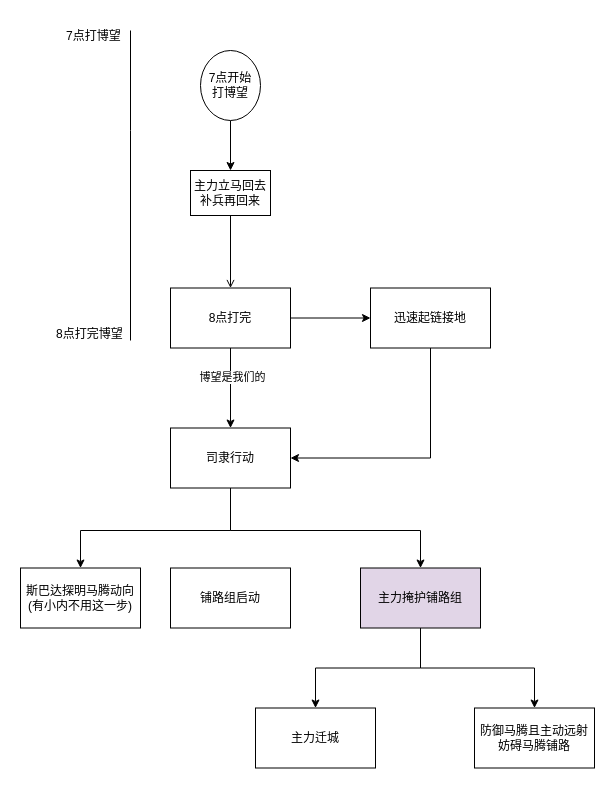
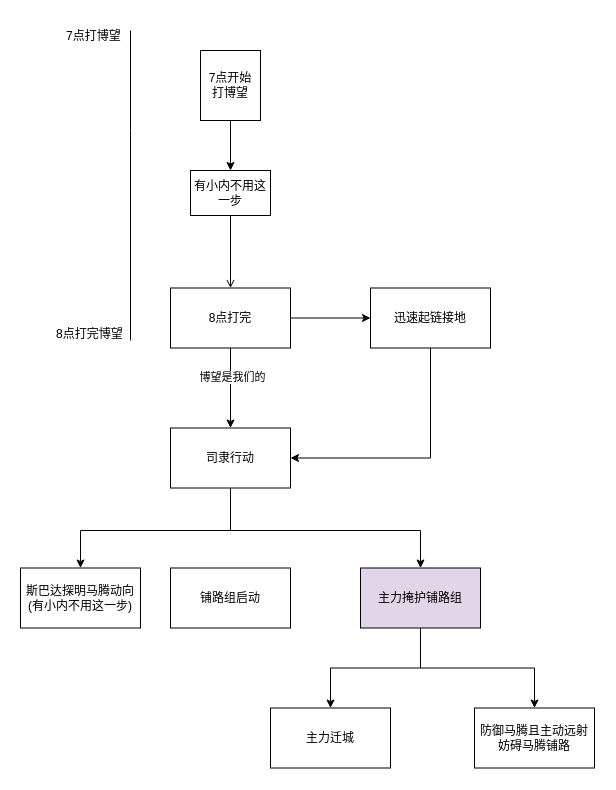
node "7点开始 打博望": shape ellipse -> rectangle
node "主力立马回去补兵再回来": label "主力立马回去补兵再回来" -> "有小内不用这一步"
node "主力迁城": moved (316, 738) -> (331, 738)
